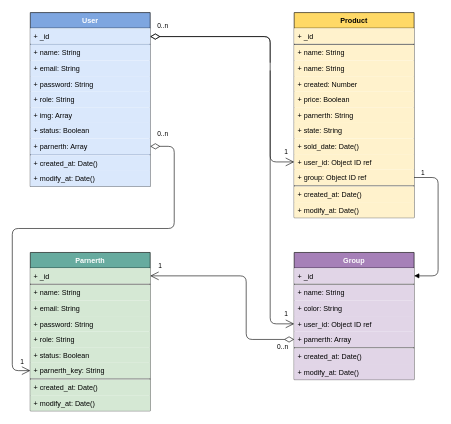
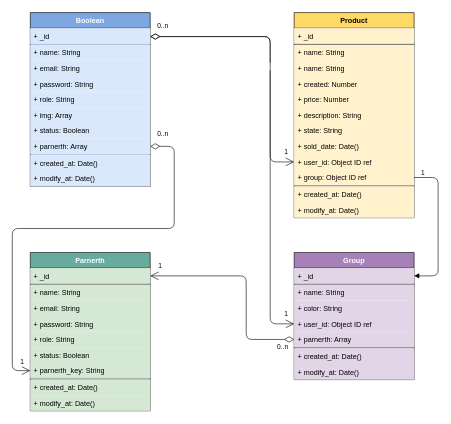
node "User": label "User" -> "Boolean"
node "+ price: Boolean": label "+ price: Boolean" -> "+ price: Number"
node "+ parnerth: String": label "+ parnerth: String" -> "+ description: String"
